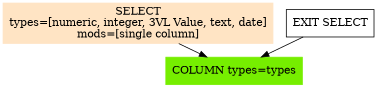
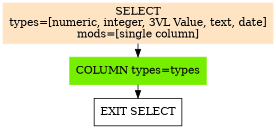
edge "EXIT SELECT" -> "COLUMN types=types": reversed
